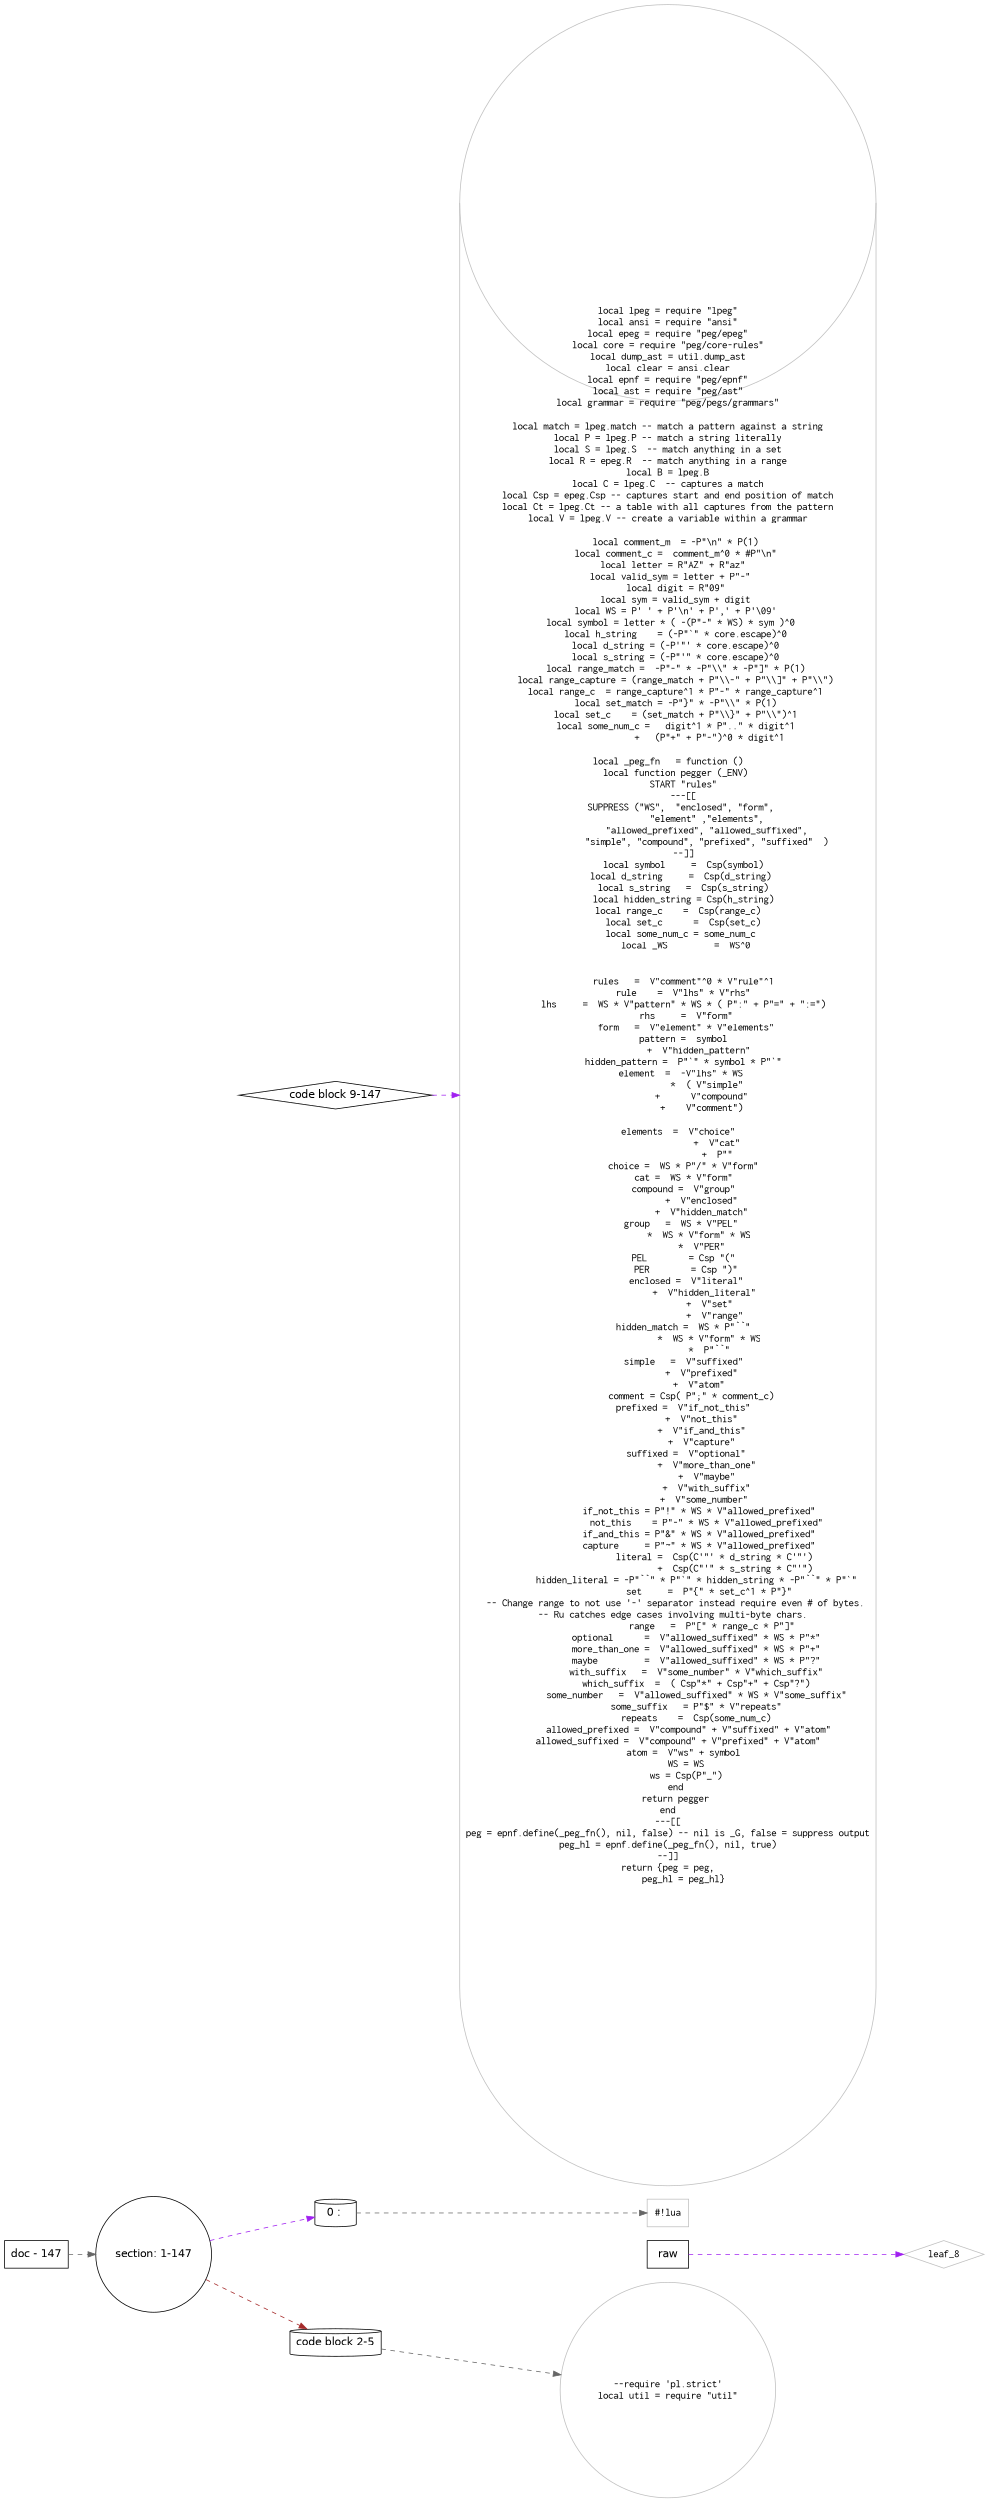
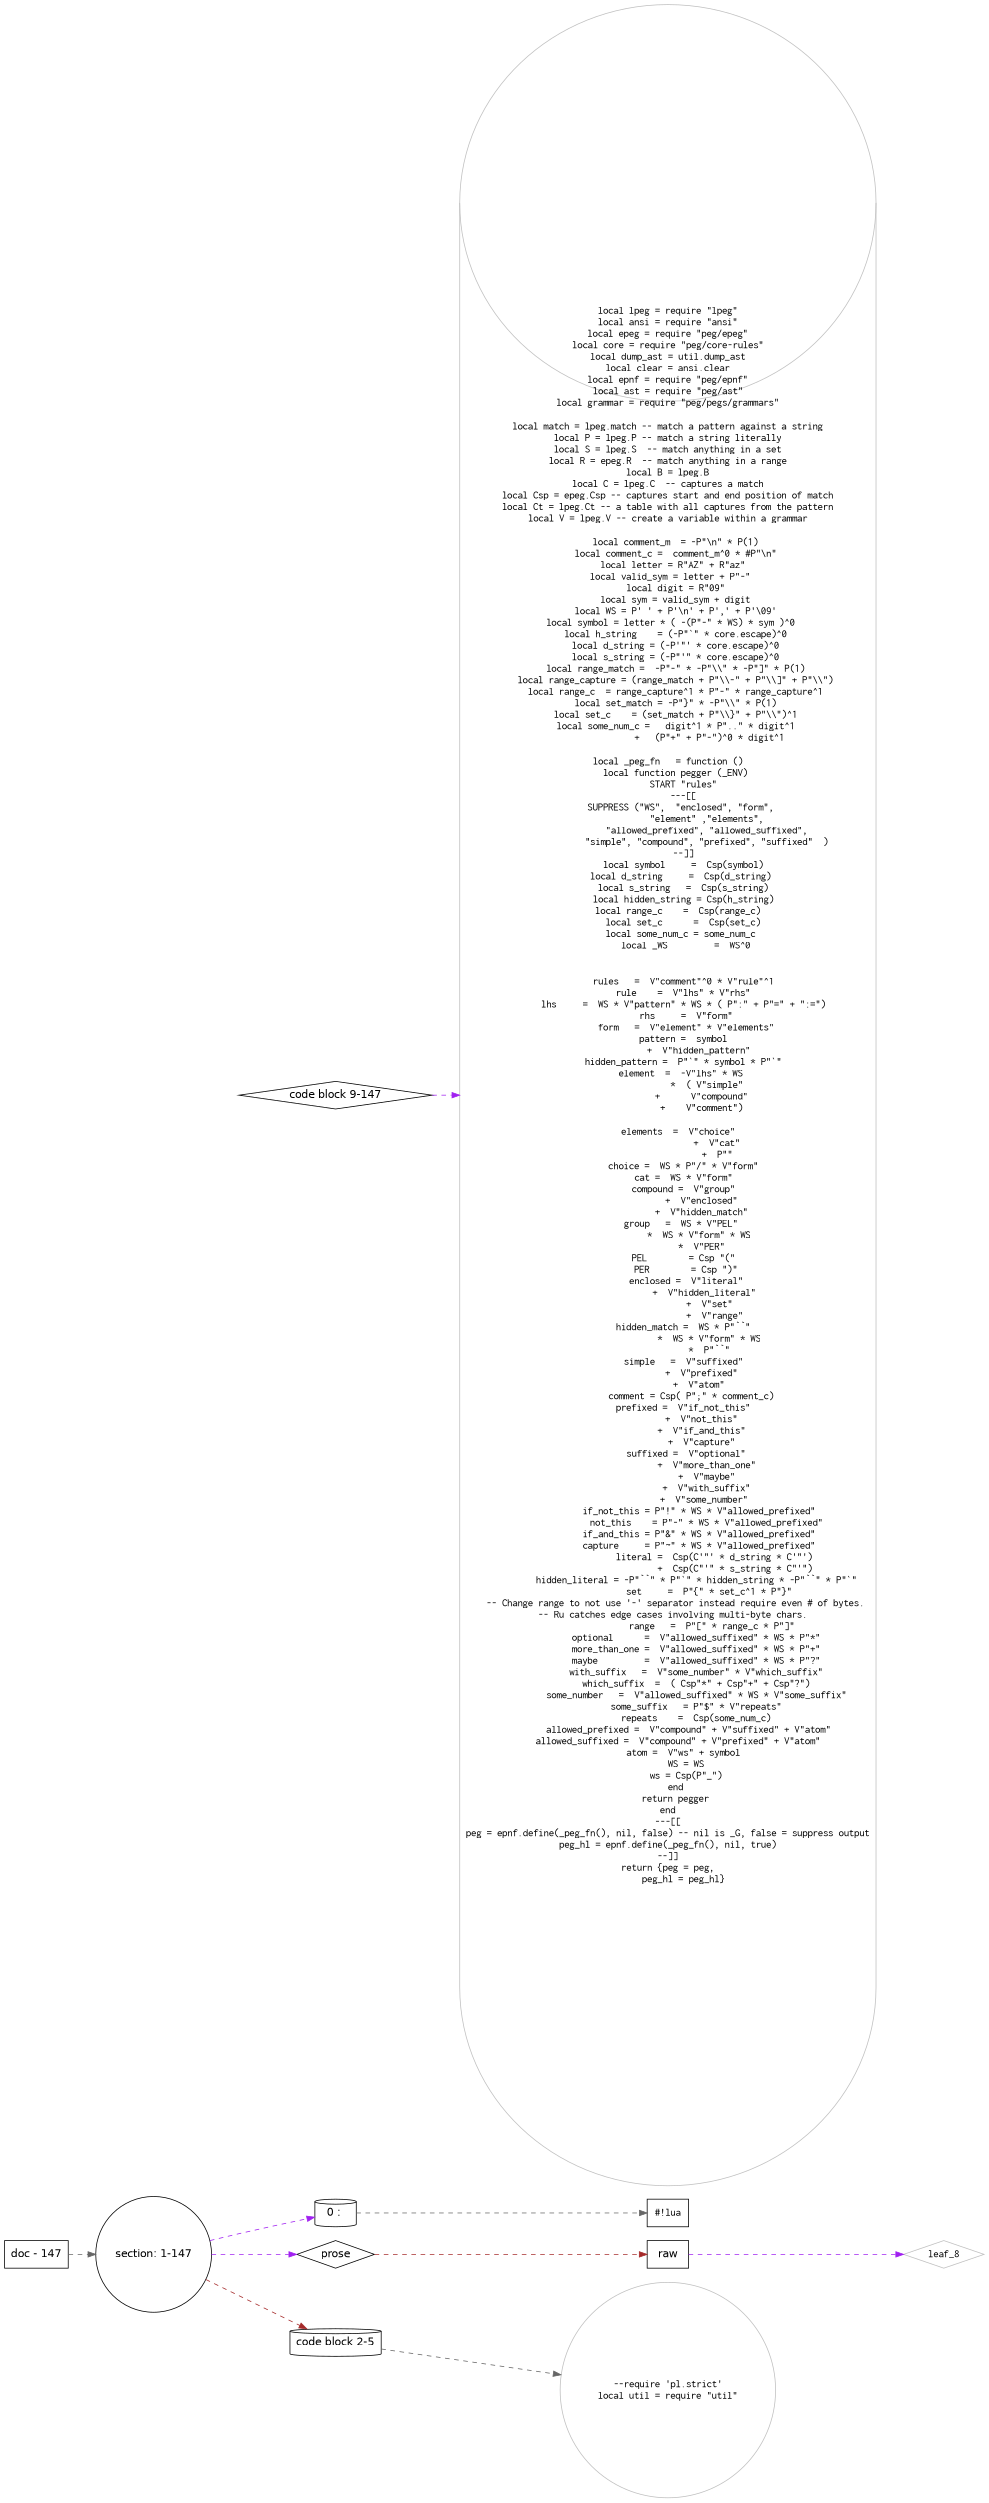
node "#!lua": color Gray -> black
node "prose": added
